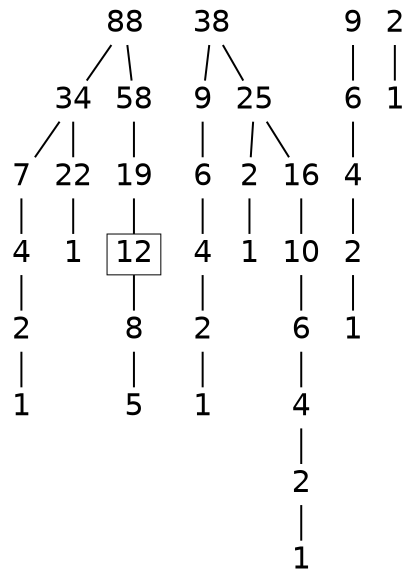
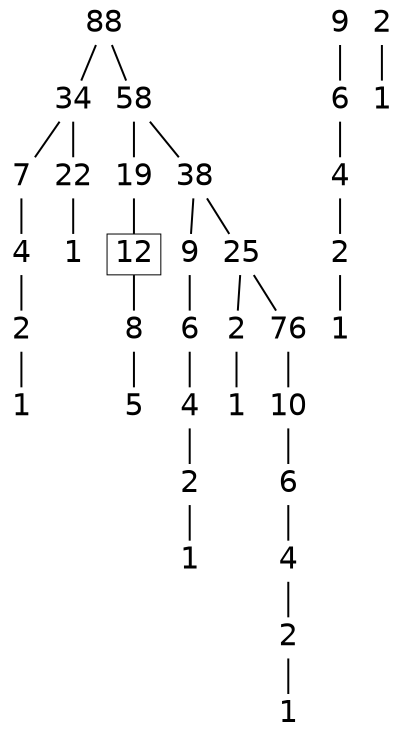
edge "58" -- "38": added
node "16": label "16" -> "76"
